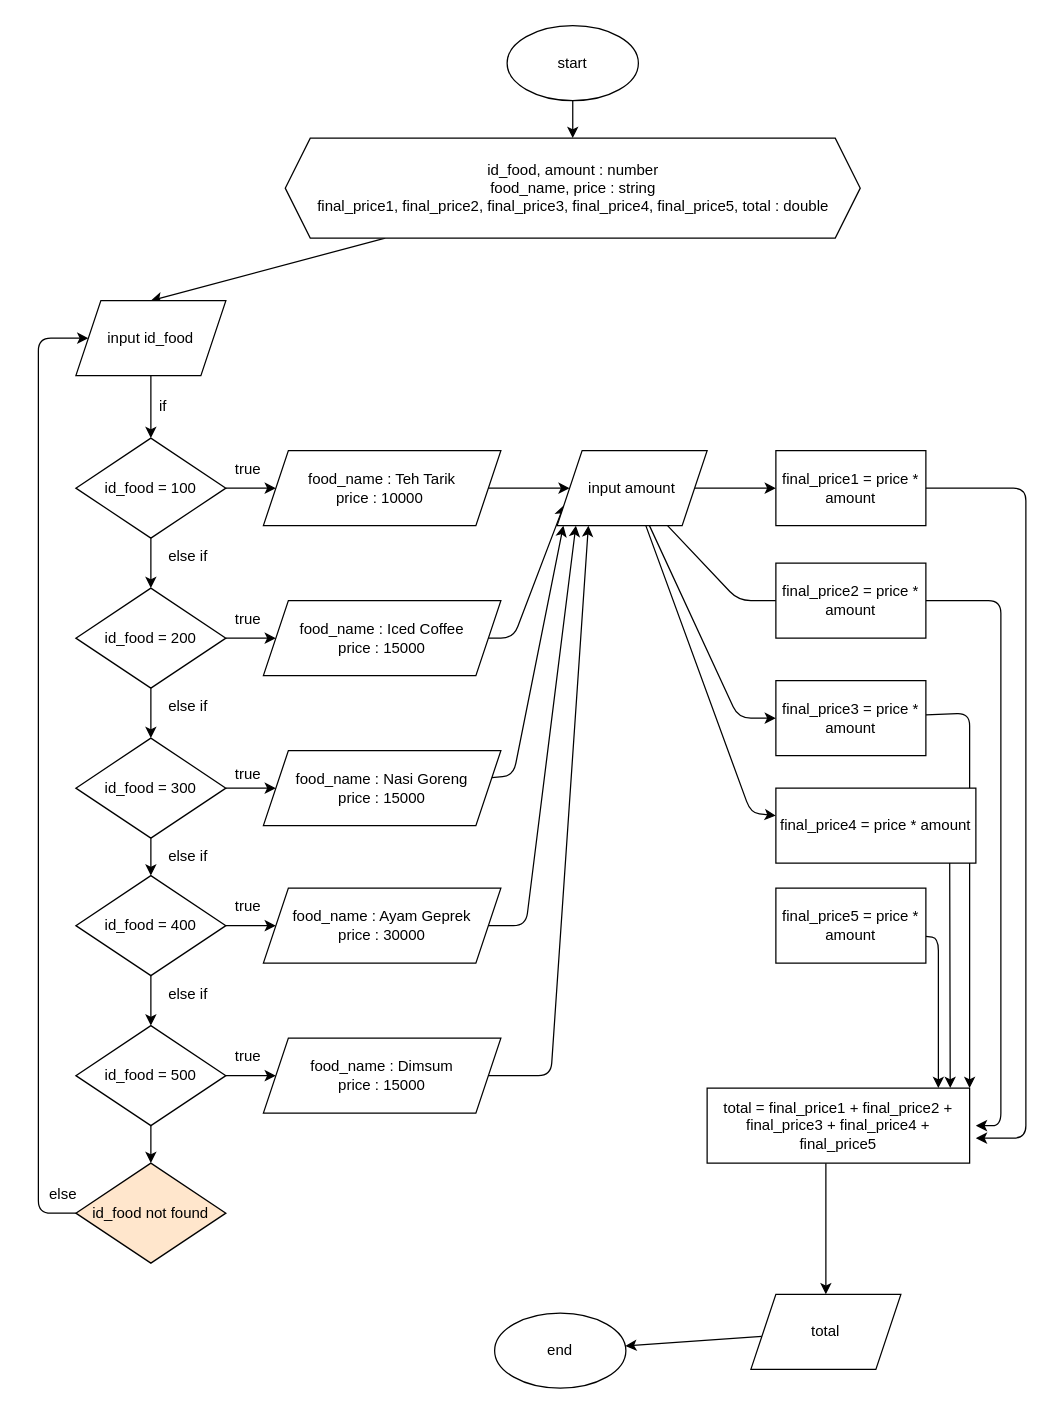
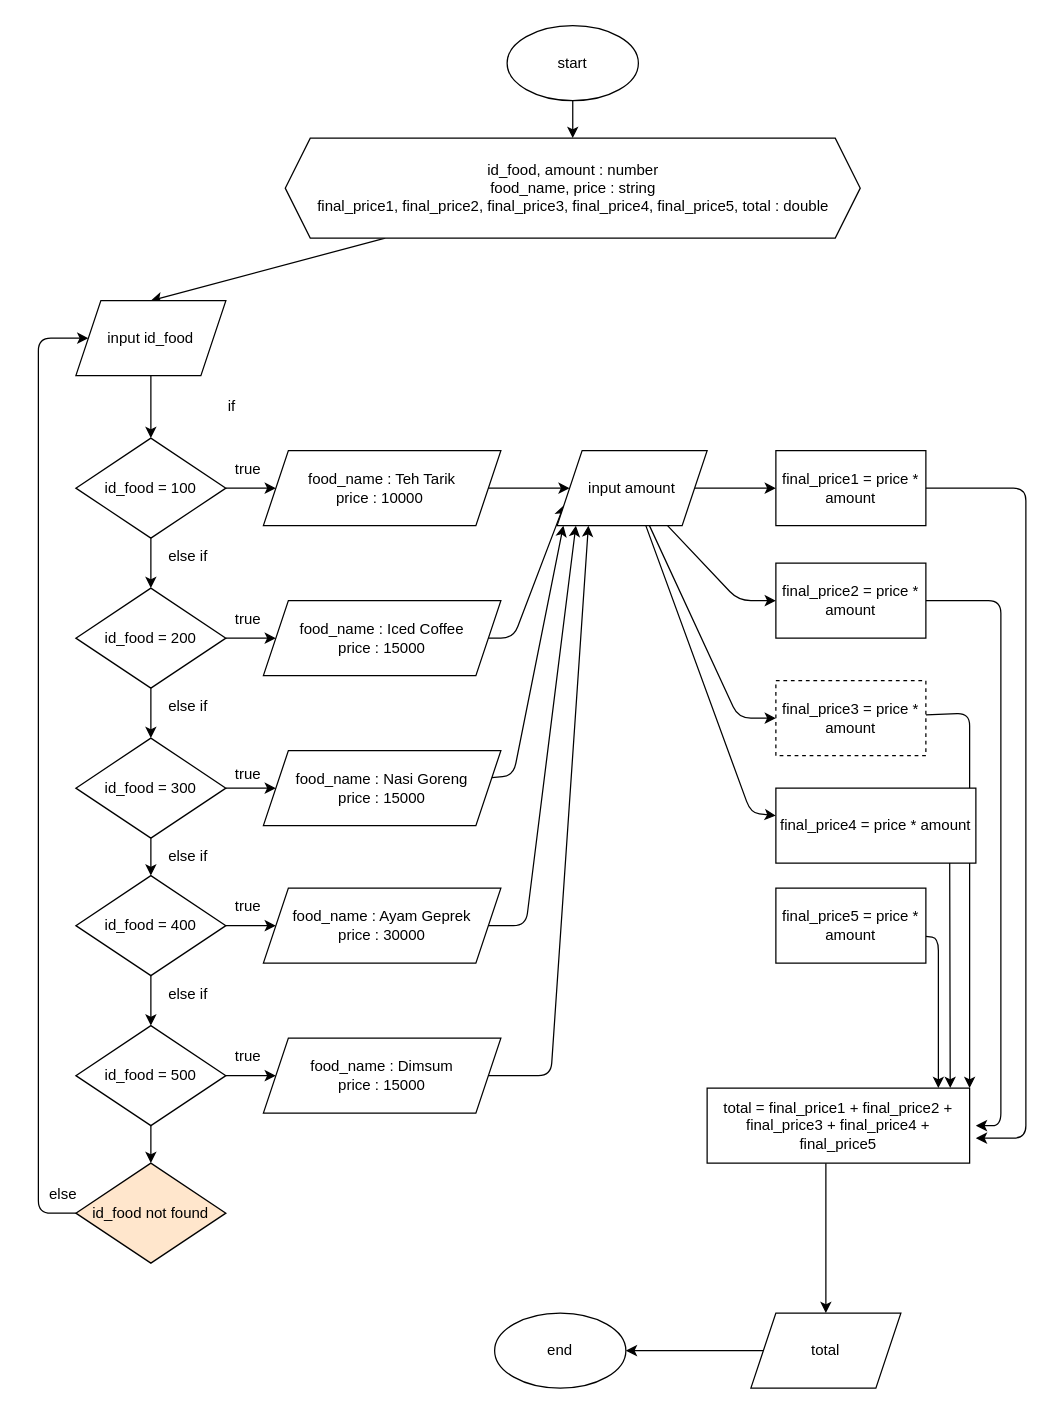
node "if": moved (163, 407) -> (232, 407)
edge "input amount" -- "final_price2 = price * amount": arrowhead none -> classic
node "final_price3 = price * amount": style solid -> dashed
node "total": moved (826, 1332) -> (826, 1351)
